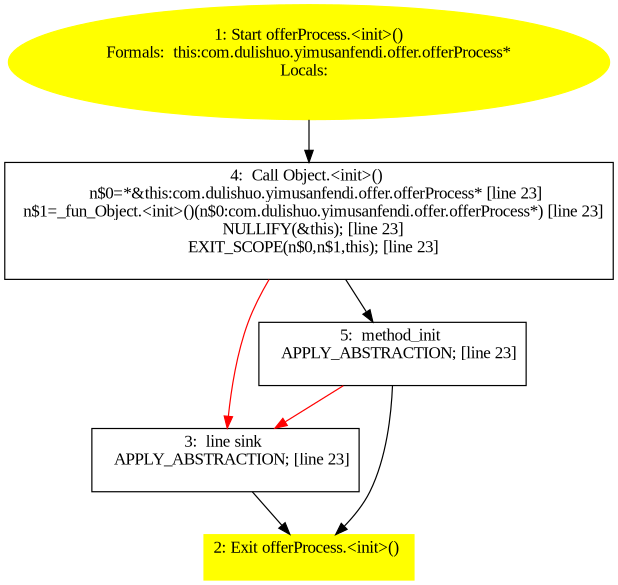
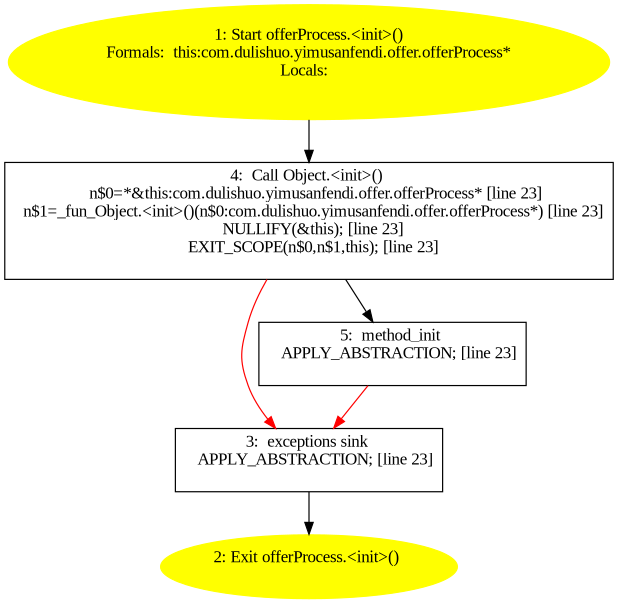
node "3:  line sink APPLY_ABSTRACTION; [line 23]": label "3:  line sink APPLY_ABSTRACTION; [line 23]" -> "3:  exceptions sink APPLY_ABSTRACTION; [line 23]"
edge "5:  method_init APPLY_ABSTRACTION; [line 23]" -> "2: Exit offerProcess.<init>()": removed
node "2: Exit offerProcess.<init>()": shape box -> ellipse
